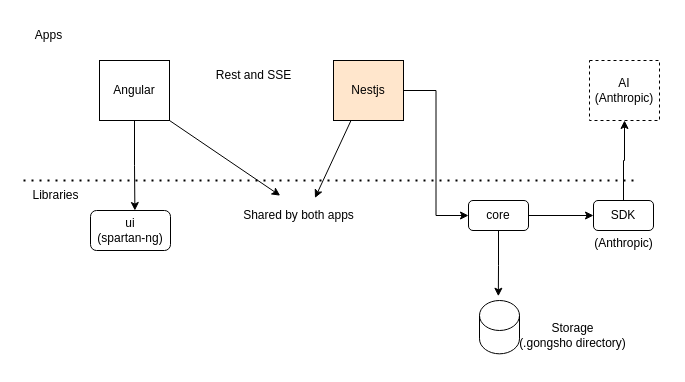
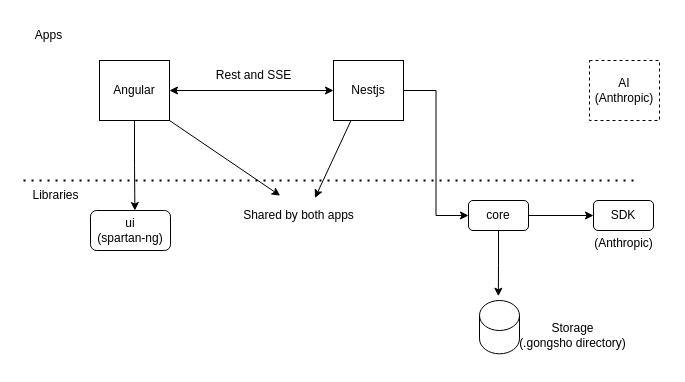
edge "Angular" -- "Nestjs": added
node "Nestjs": fillcolor #ffe6cc -> #ffffff
edge "SDK" -> "AI (Anthropic)": removed
